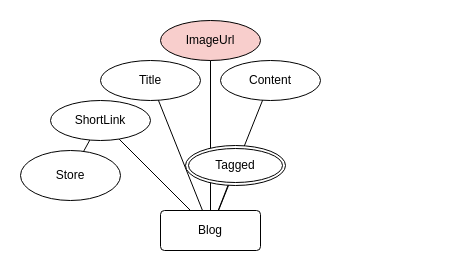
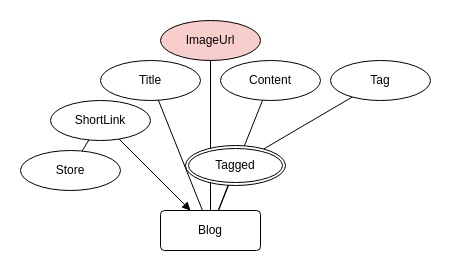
node "Tag": added
edge "Tag" -- "Tagged": added
node "Store": size 100x50 -> 100x40
edge "ShortLink" -- "Blog": arrowhead none -> block
